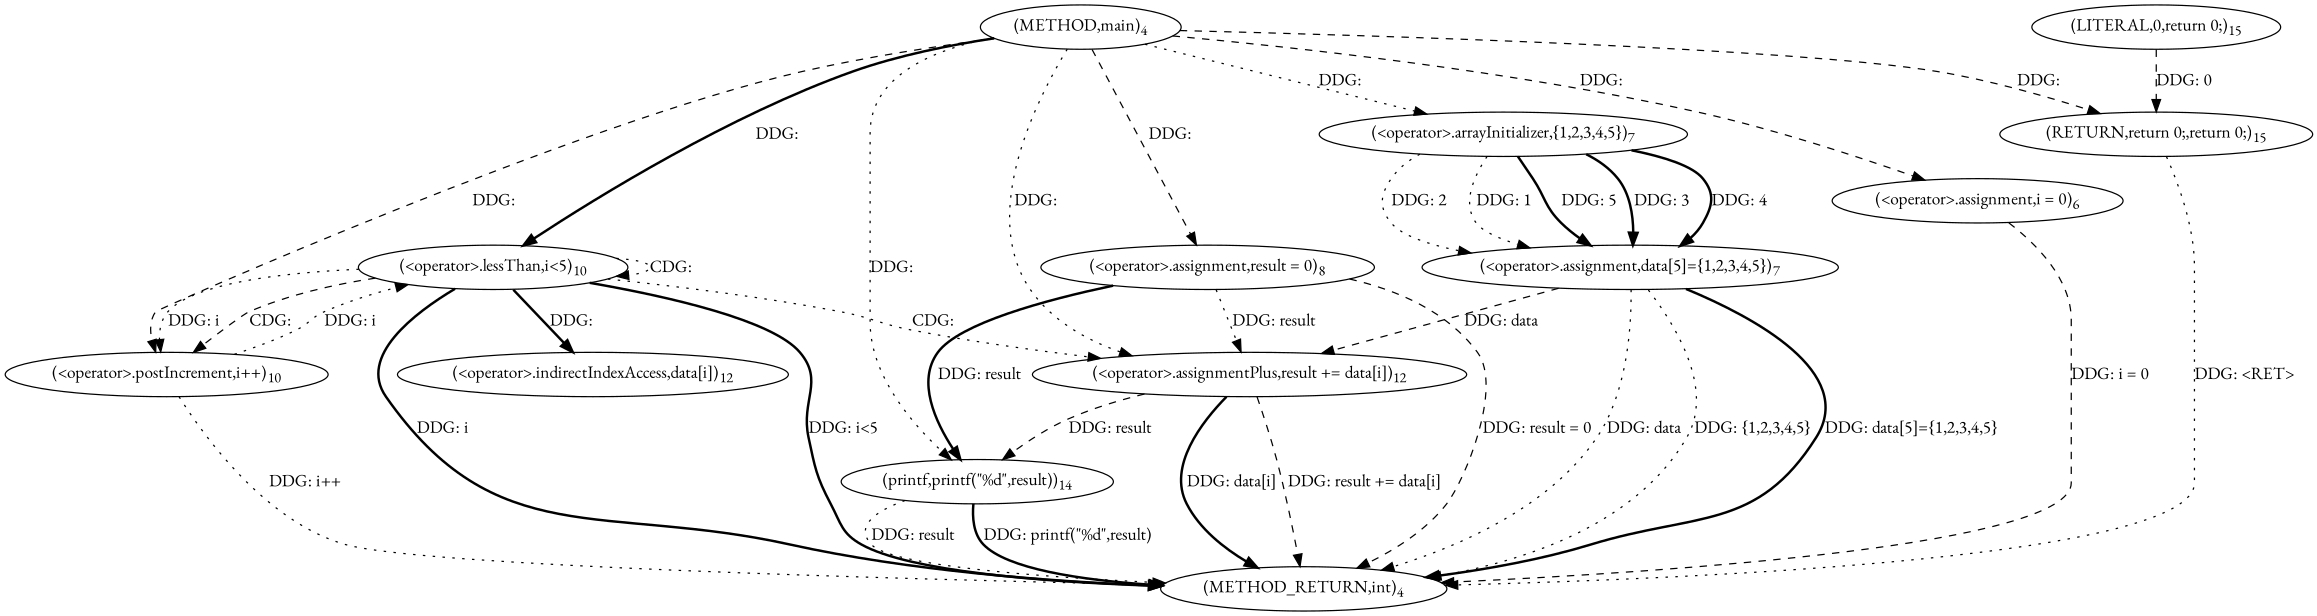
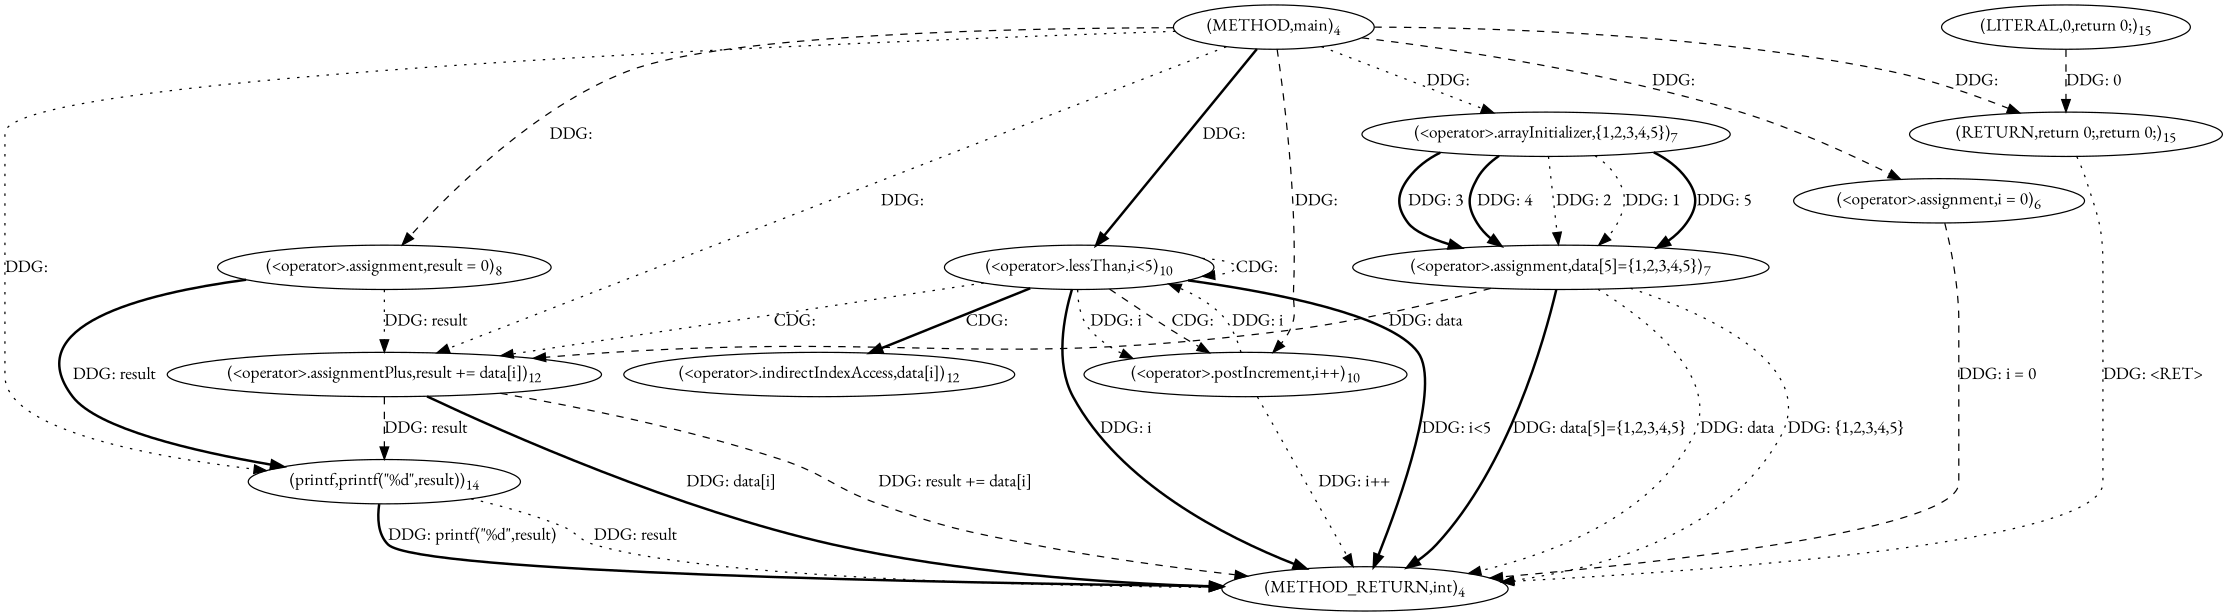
edge "(<operator>.lessThan,i<5)" -> "(<operator>.indirectIndexAccess,data[i])": label "DDG: " -> "CDG: "
edge "(<operator>.assignment,result = 0)" -> "(METHOD_RETURN,int)": removed, label "DDG: result = 0"
